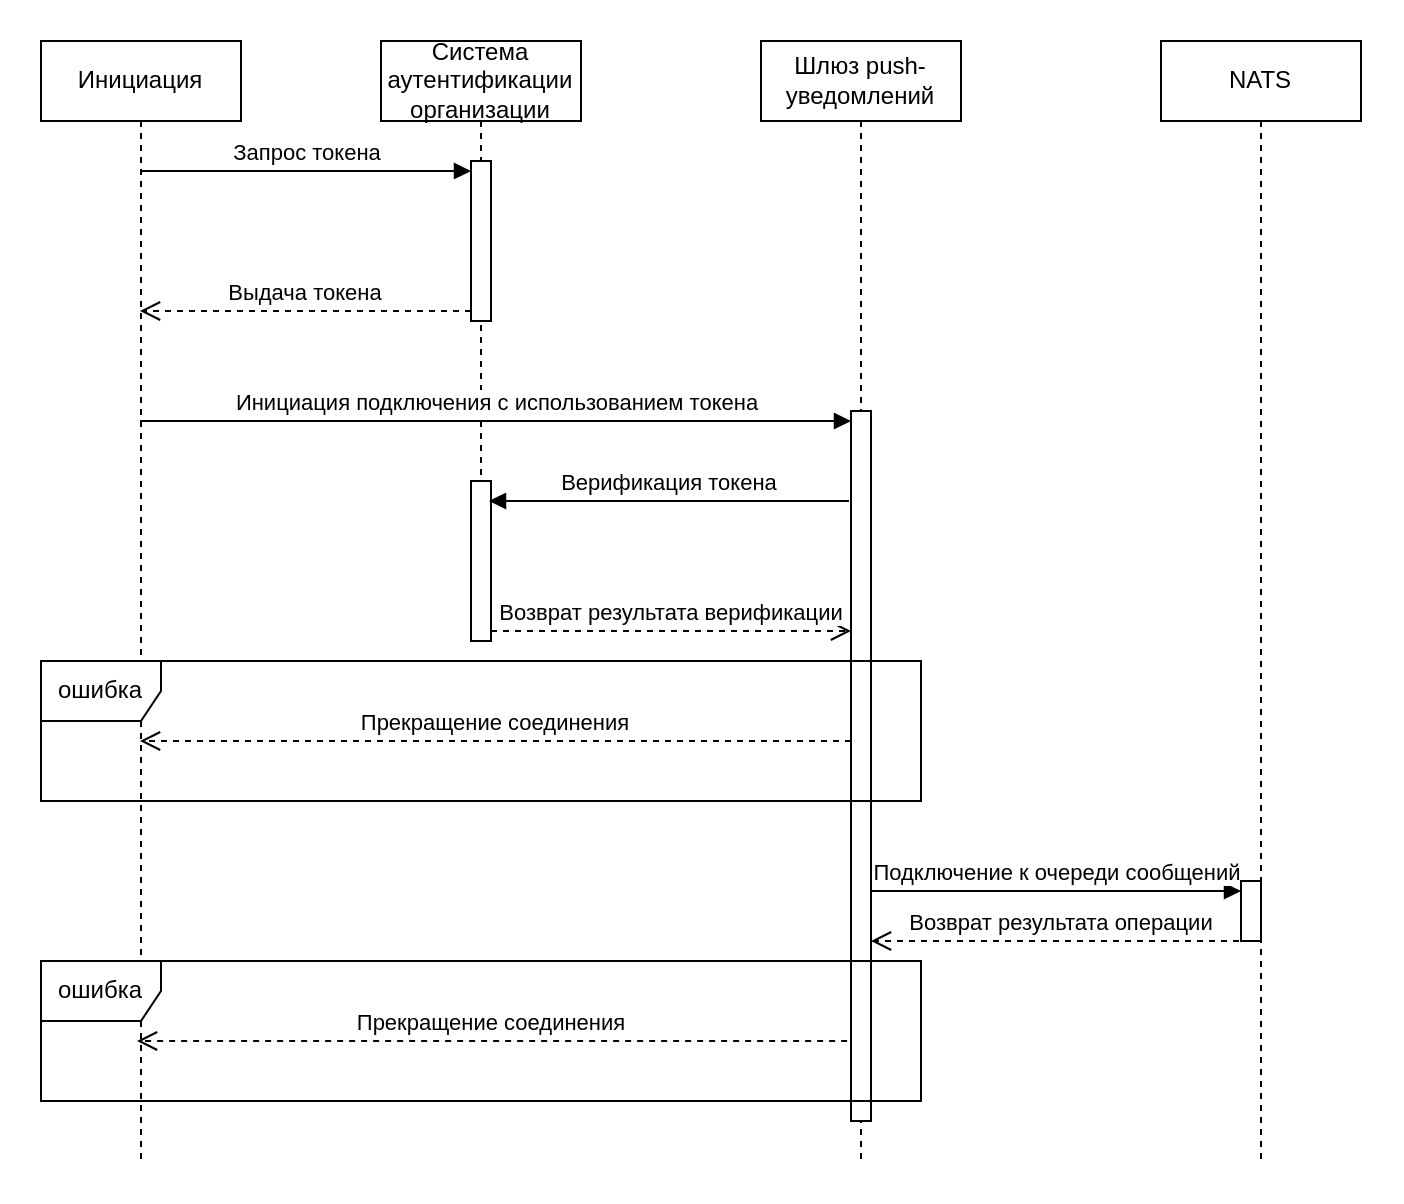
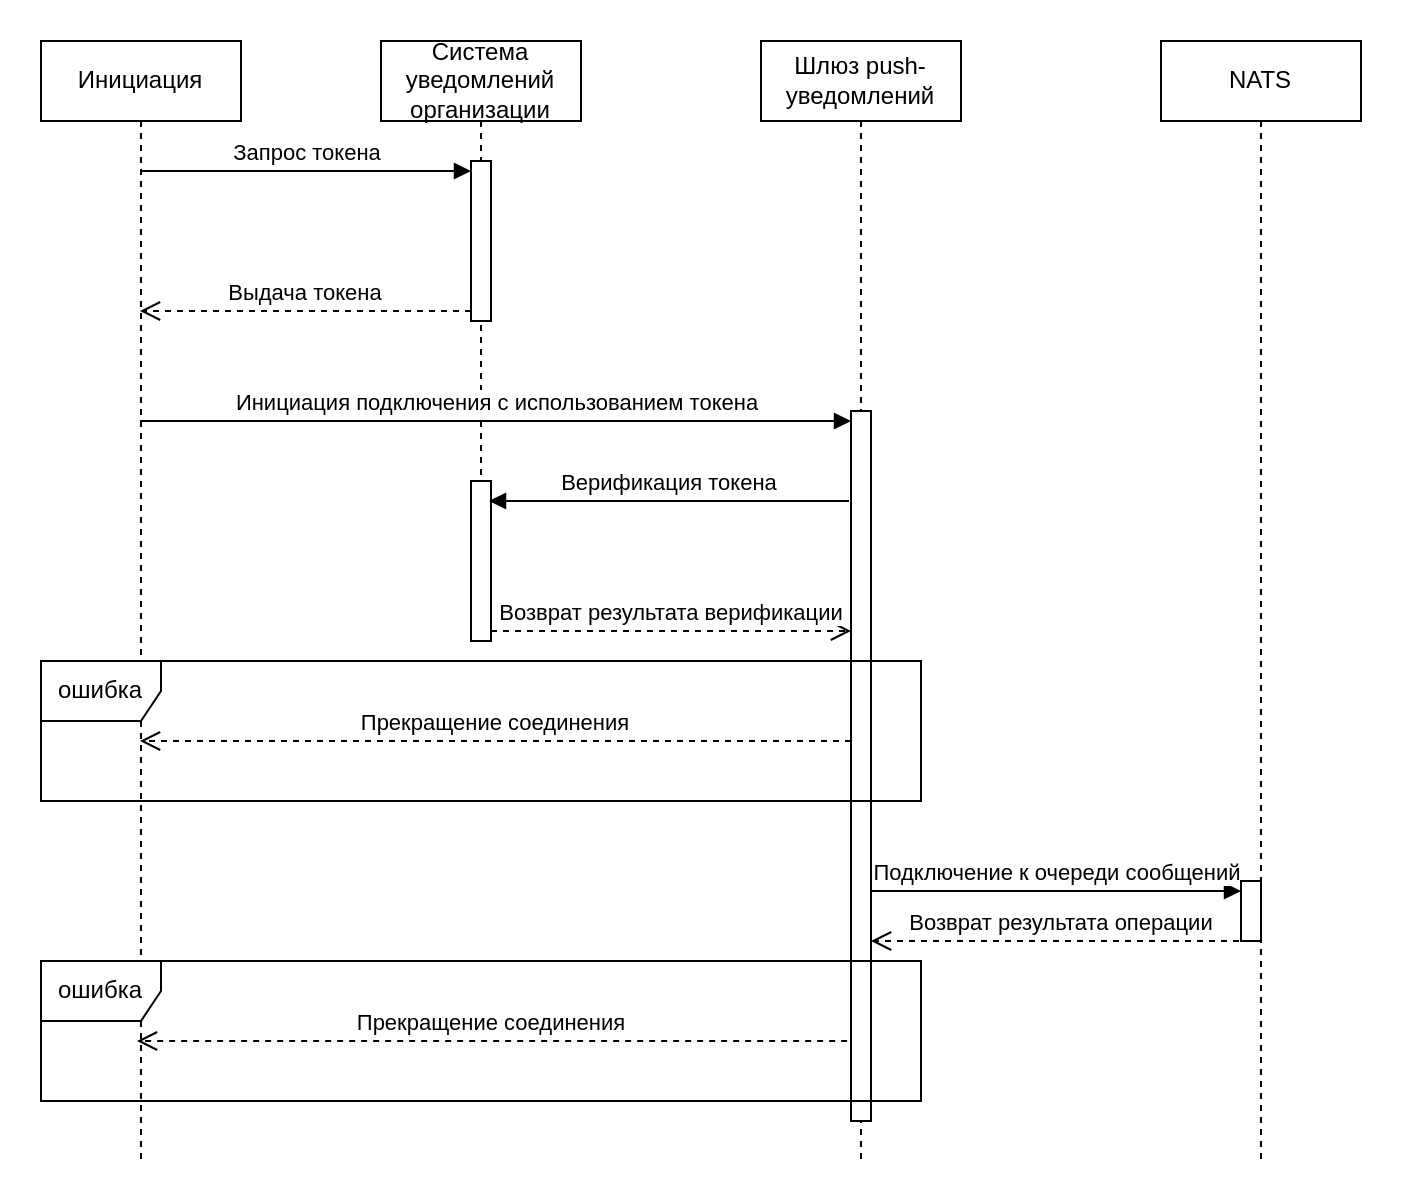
node "Система аутентификации организации": label "Система аутентификации организации" -> "Система уведомлений организации"
